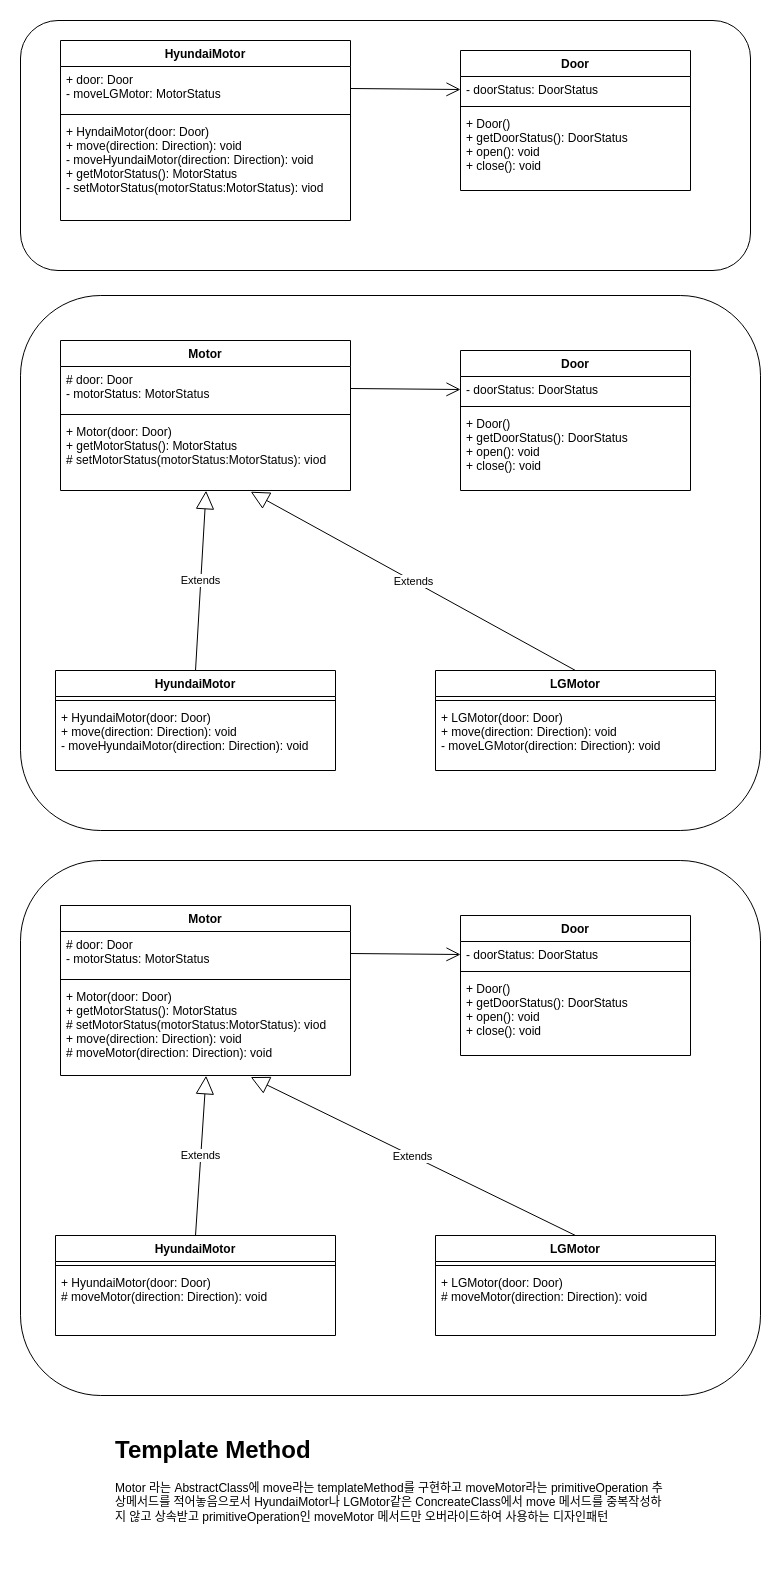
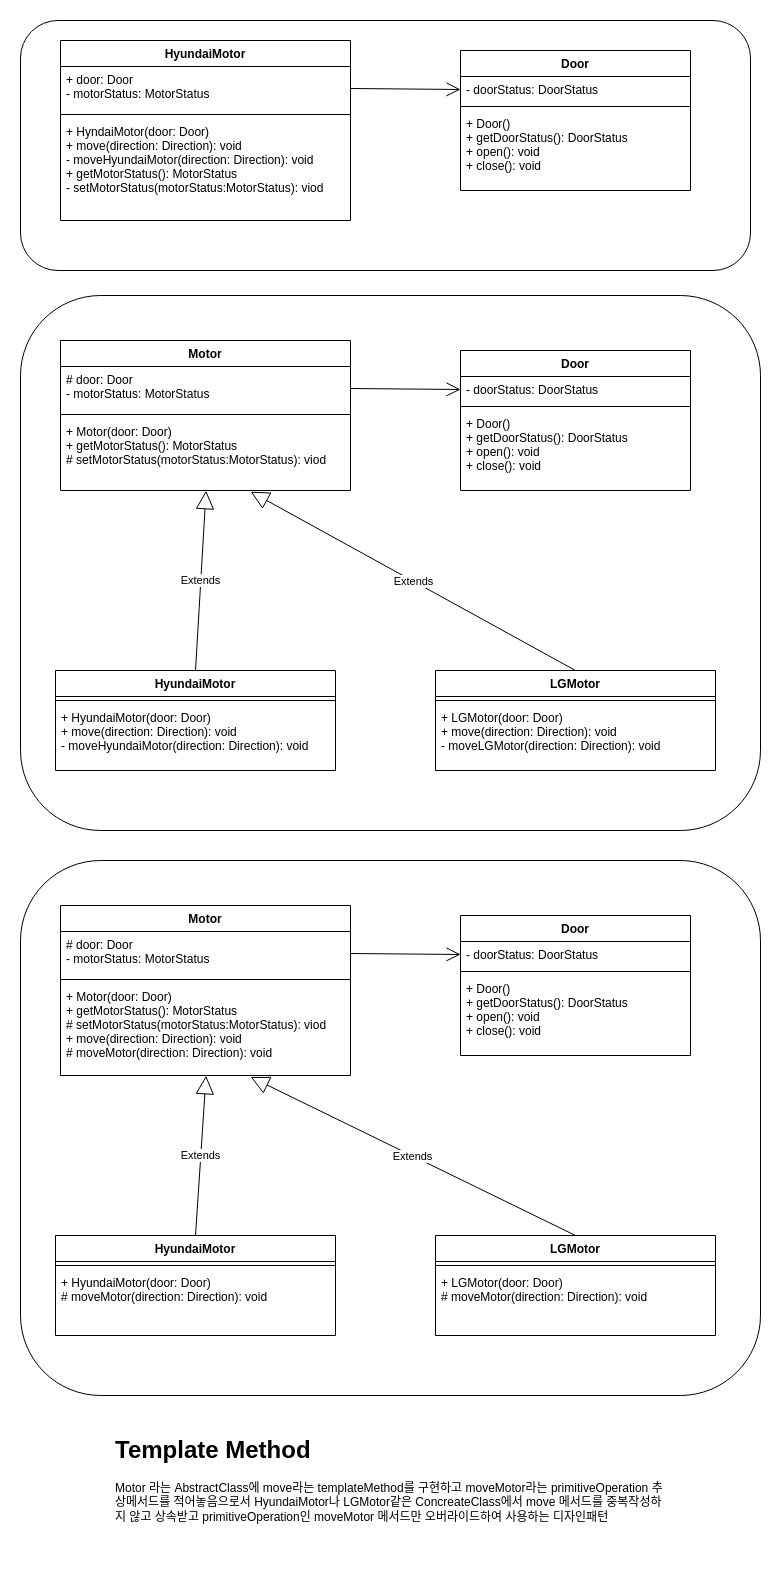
node "+ door: Door - moveLGMotor: MotorStatus": label "+ door: Door - moveLGMotor: MotorStatus" -> "+ door: Door - motorStatus: MotorStatus"
